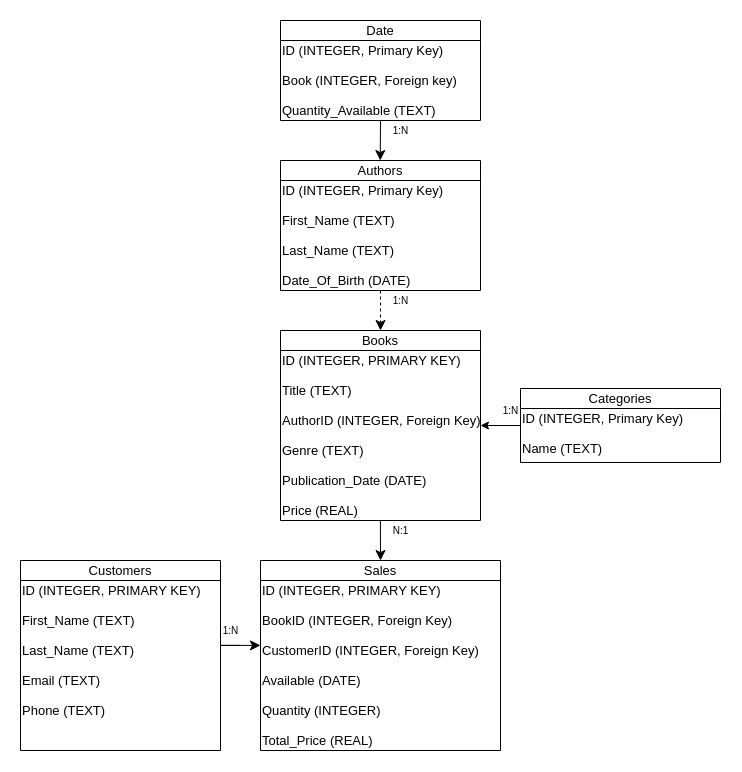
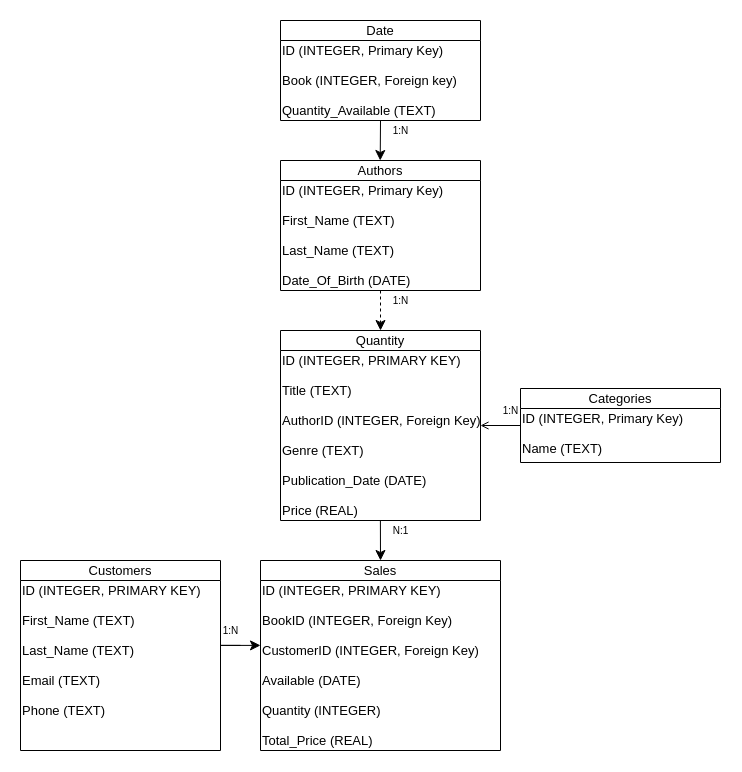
node "Books": label "Books" -> "Quantity"
edge "Categories" -> "AuthorID (INTEGER, Foreign Key)": arrowhead classic -> open
